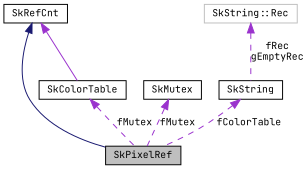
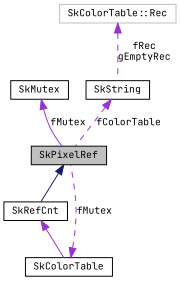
node "SkString::Rec": label "SkString::Rec" -> "SkColorTable::Rec"
edge "SkPixelRef" -> "SkRefCnt": reversed
edge "SkPixelRef" -> "SkMutex": style dashed -> solid
